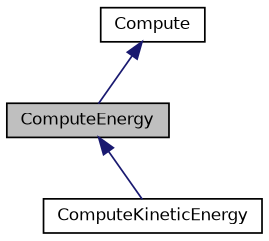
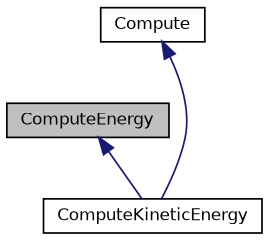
edge "ComputeEnergy" -> "Compute": now "ComputeKineticEnergy" -> "Compute"
